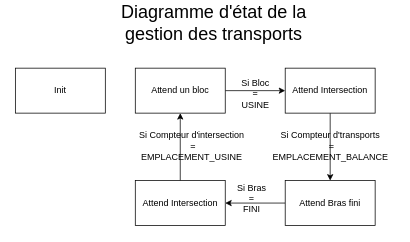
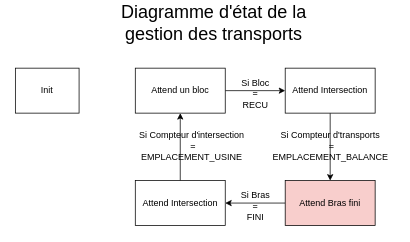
node "Init": size 90x45 -> 64x45
node "Si Bloc = USINE": label "Si Bloc = USINE" -> "Si Bloc = RECU"
node "Si Bras = FINI": moved (252, 195) -> (255, 203)
node "Attend Bras fini": fillcolor #ffffff -> #f8cecc
